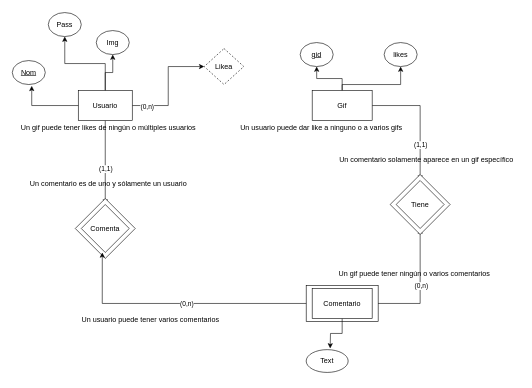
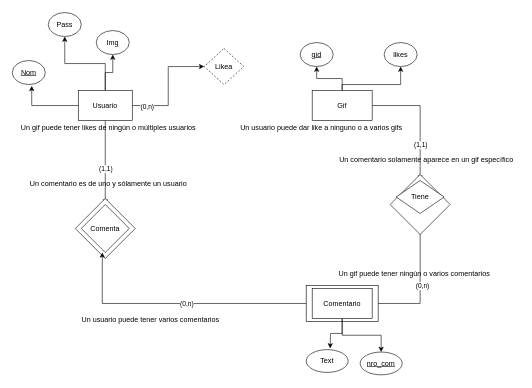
node "Tiene": size 48x48 -> 48x33
edge "Comentario" -> "nro_com": added
node "nro_com": added
